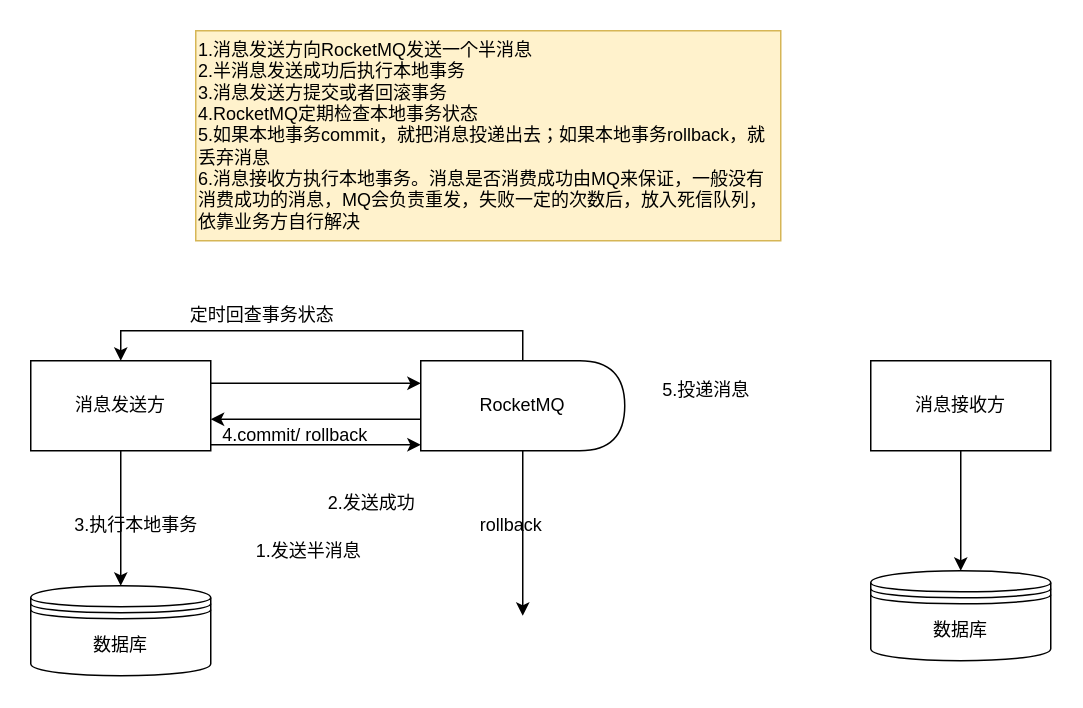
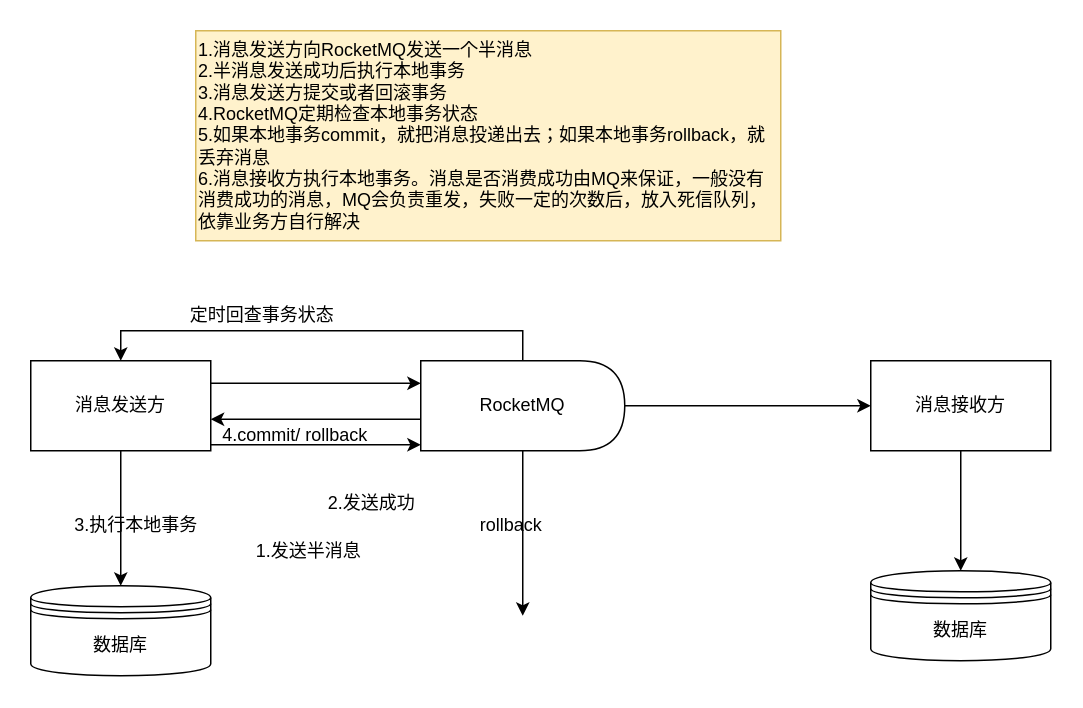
node "5.投递消息": removed
edge "RocketMQ" -> "消息接收方": added
